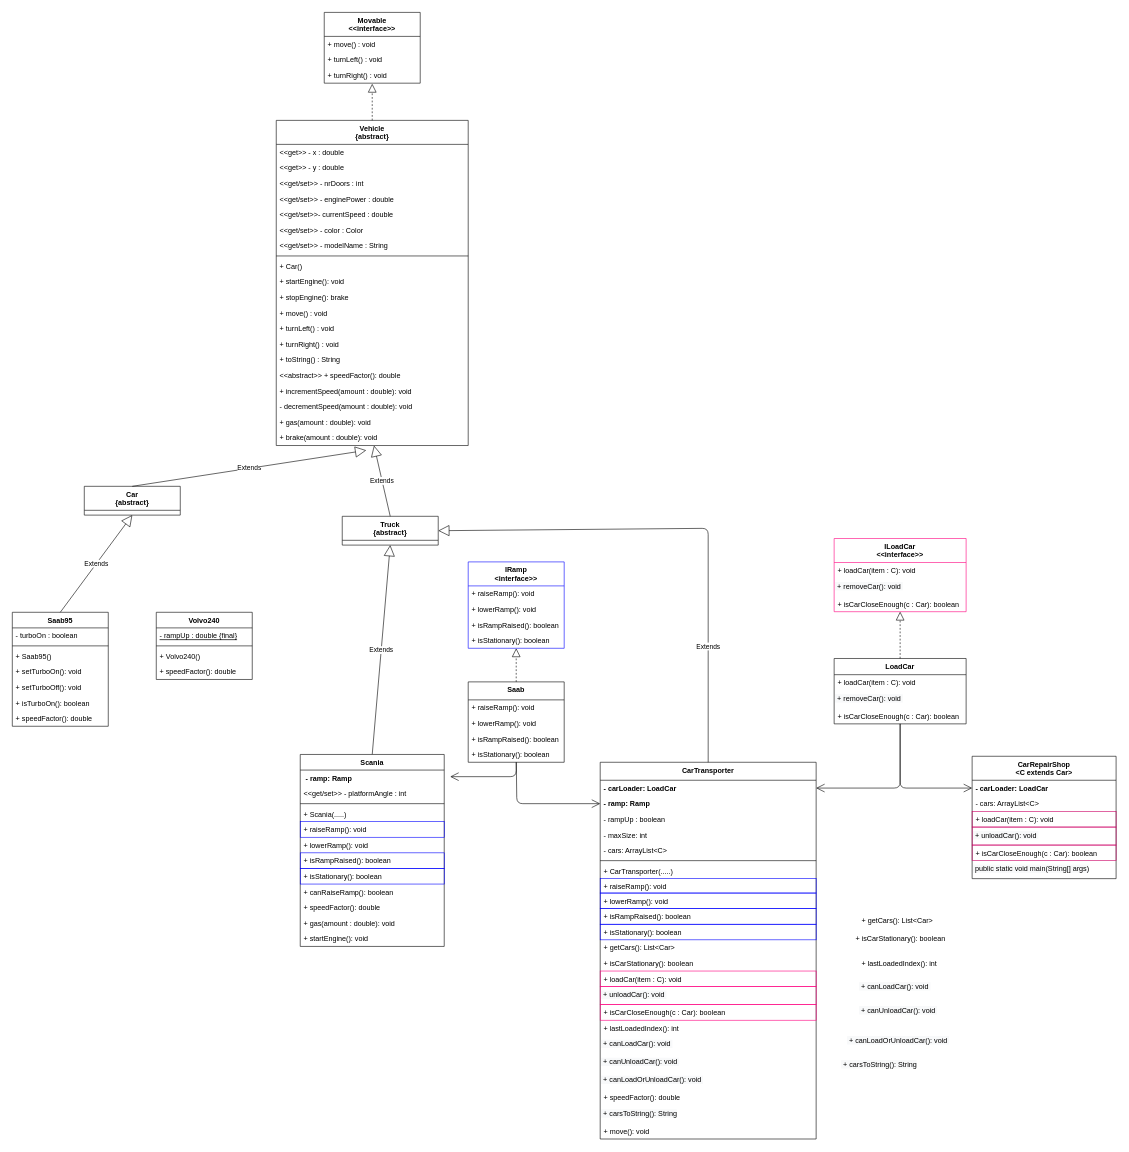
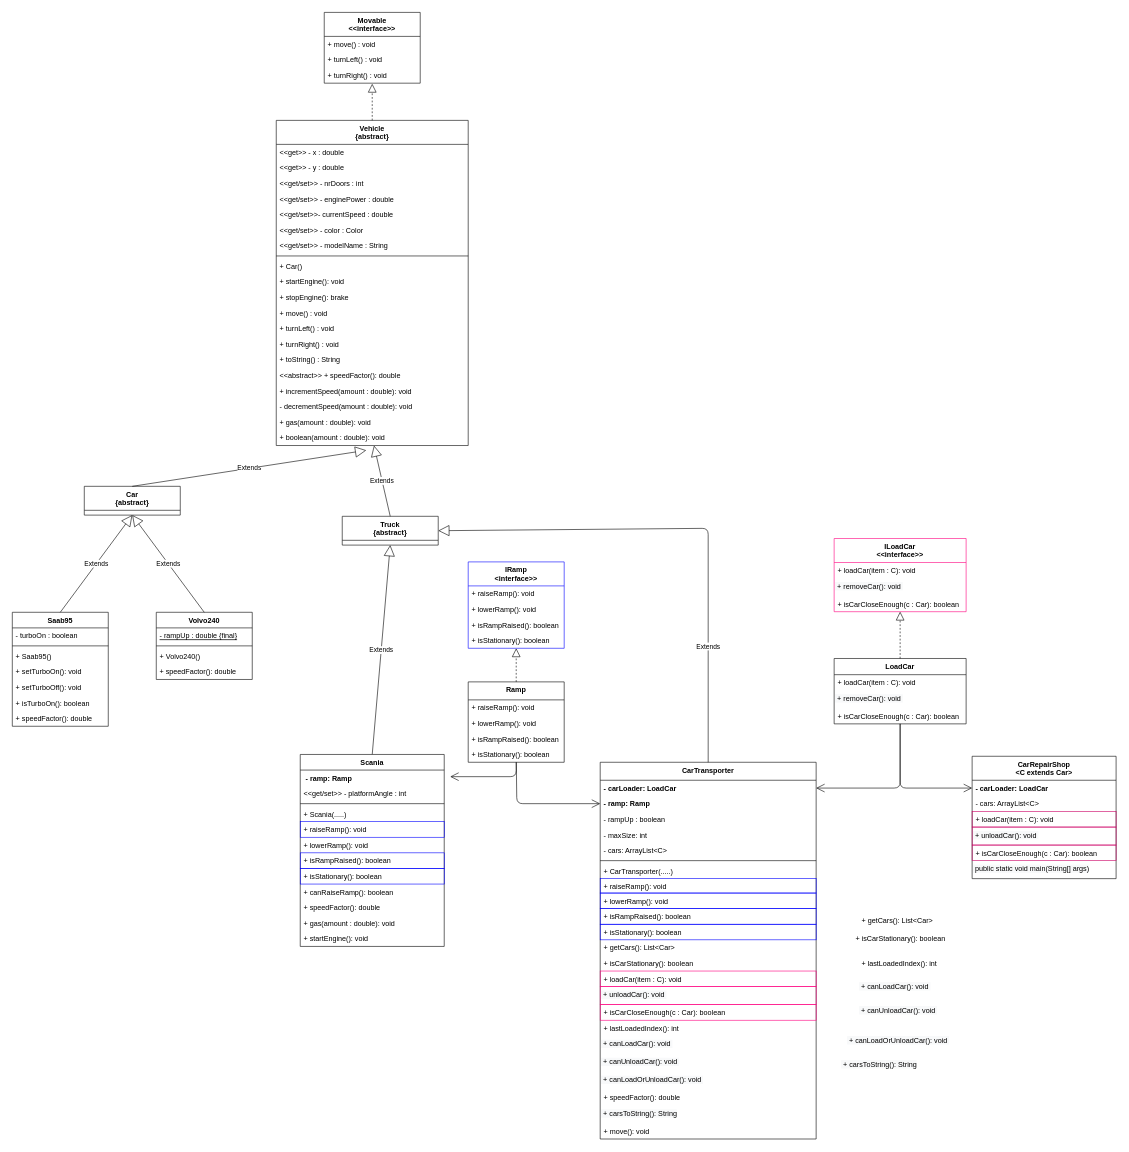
node "+ brake(amount : double): void": label "+ brake(amount : double): void" -> "+ boolean(amount : double): void"
edge "Volvo240" -> "Car {abstract}": added, label "Extends"
node "Saab": label "Saab" -> "Ramp"
